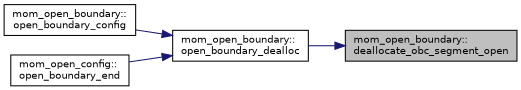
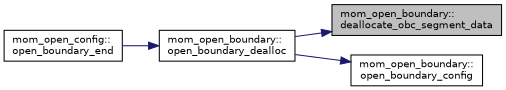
edge "mom_open_boundary:: open_boundary_config" -> "mom_open_boundary:: open_boundary_dealloc": reversed
node "mom_open_boundary:: deallocate_obc_segment_open": label "mom_open_boundary:: deallocate_obc_segment_open" -> "mom_open_boundary:: deallocate_obc_segment_data"
